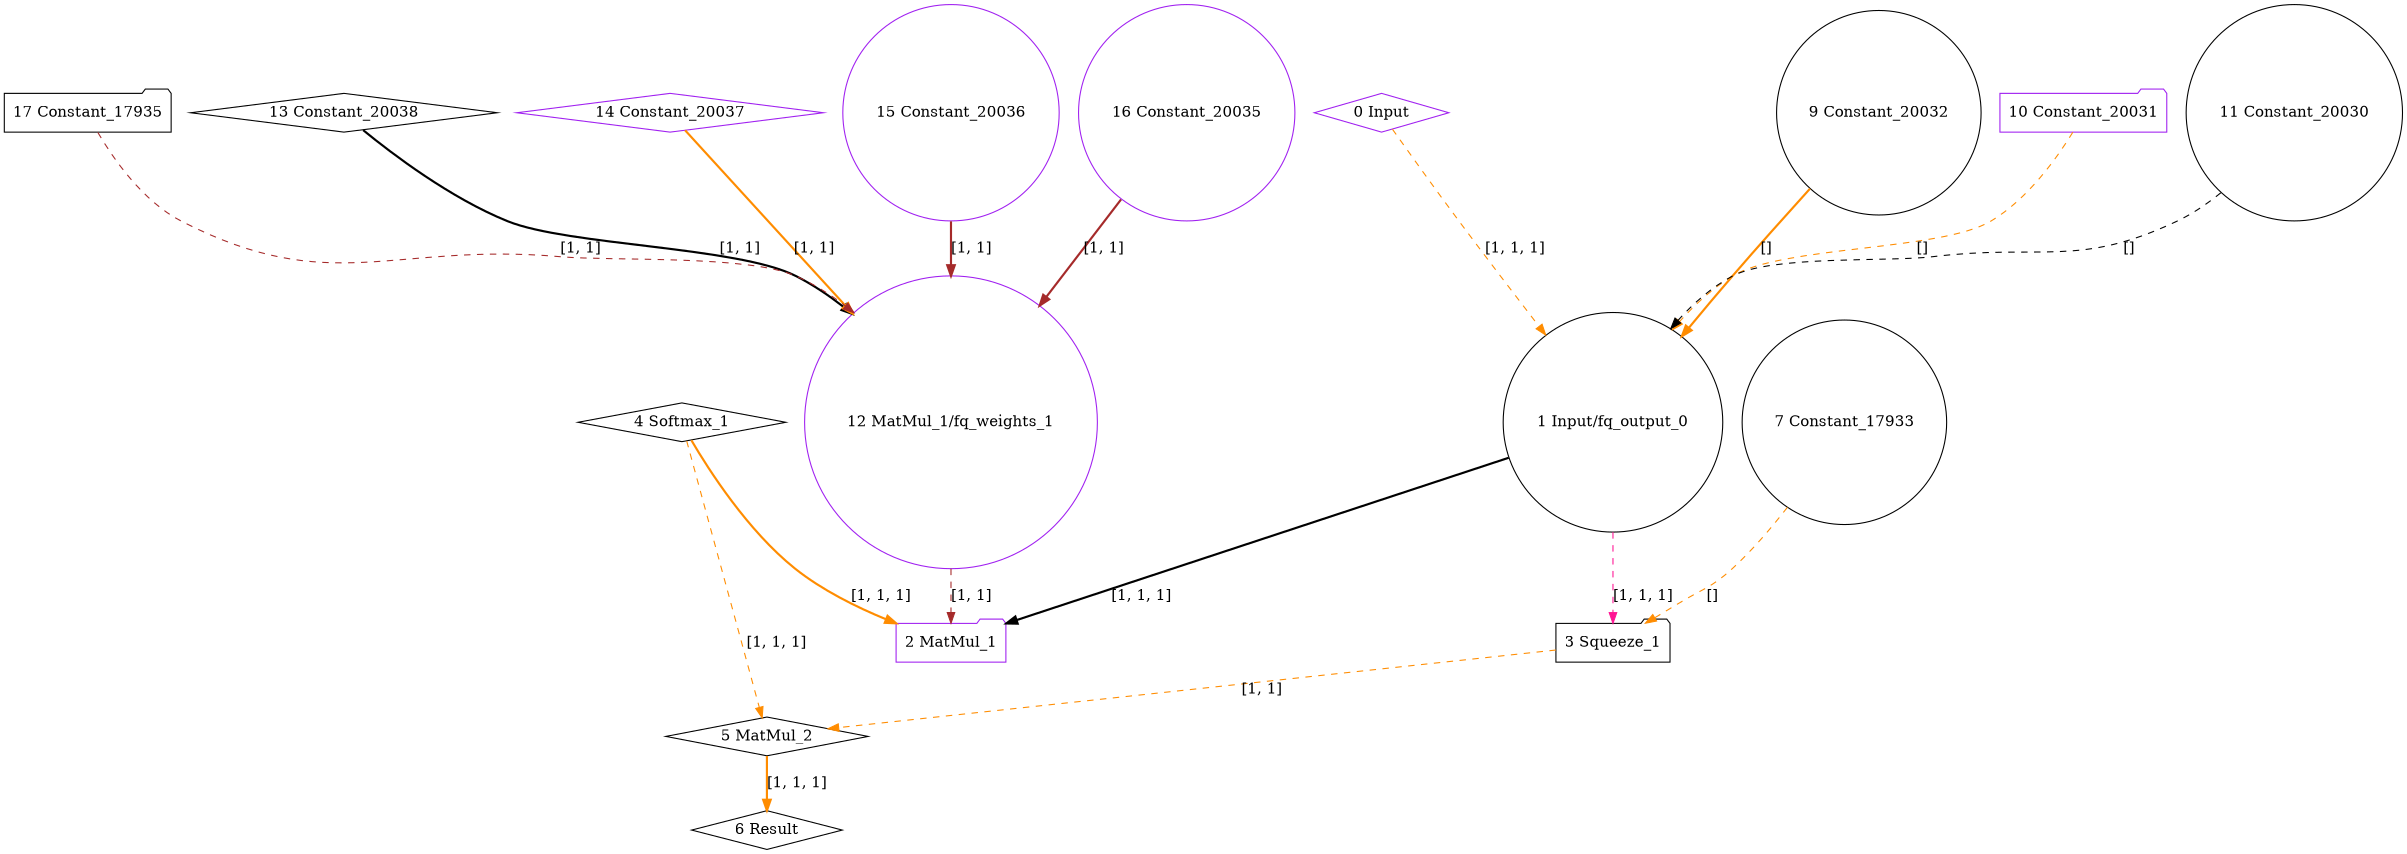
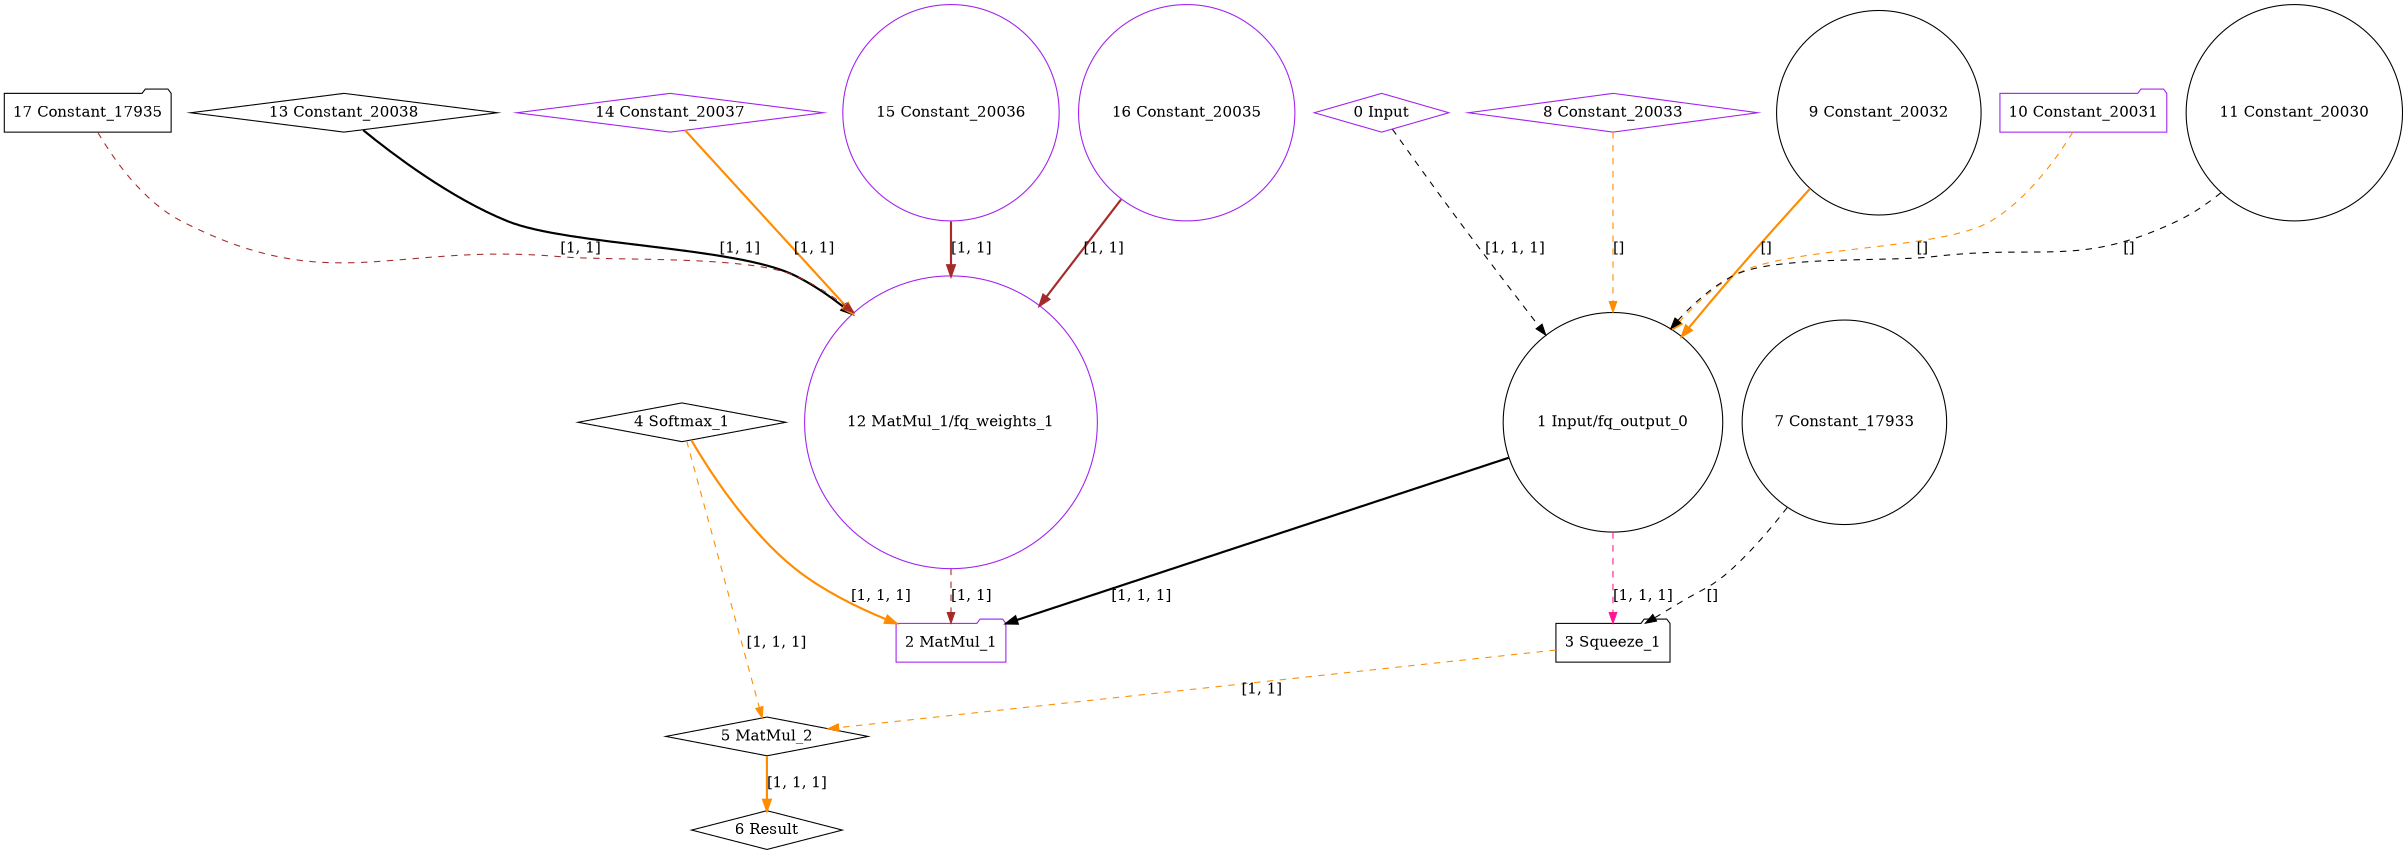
node "8 Constant_20033": added
edge "0 Input" -> "1 Input/fq_output_0": color darkorange -> black
edge "7 Constant_17933" -> "3 Squeeze_1": color darkorange -> black
